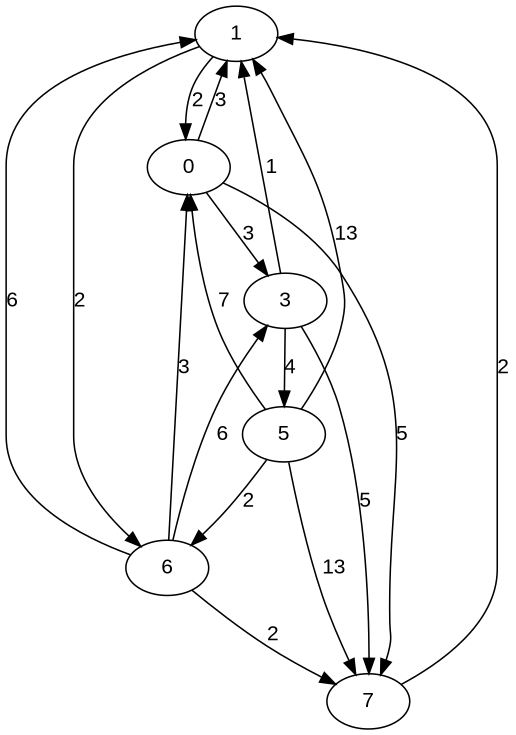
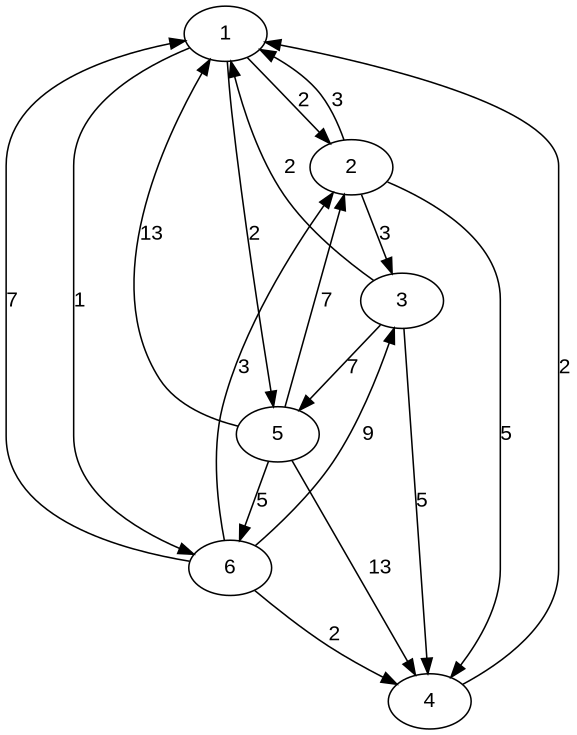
node "0": label "0" -> "2"
edge "3" -> "1": label "1" -> "2"
edge "1" -> "5": added, label "2"
edge "6" -> "1": label "6" -> "7"
edge "1" -> "6": label "2" -> "1"
edge "3" -> "5": label "4" -> "7"
edge "6" -> "3": label "6" -> "9"
edge "5" -> "6": label "2" -> "5"
node "7": label "7" -> "4"
